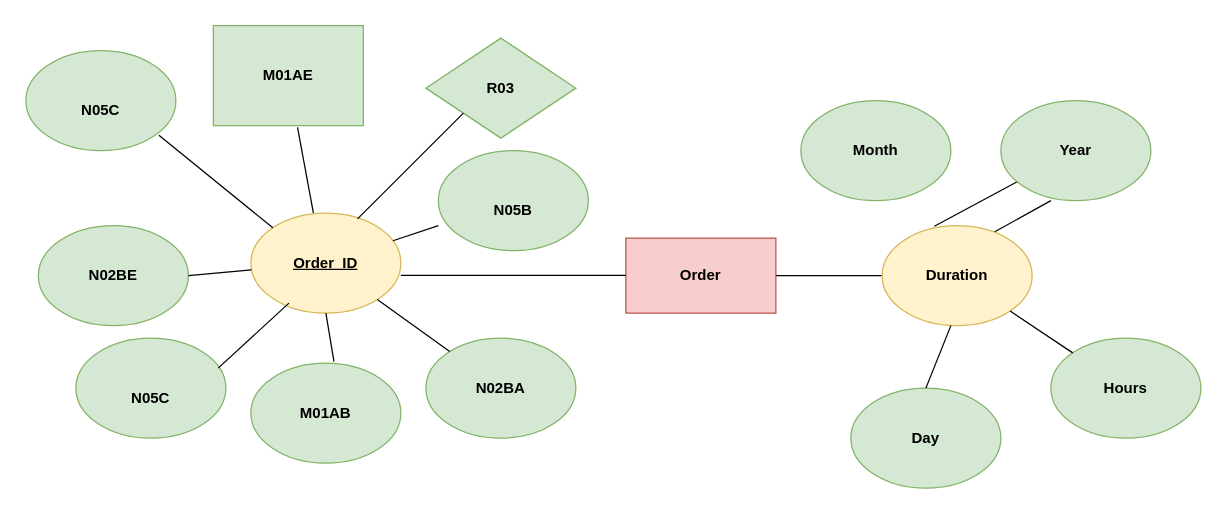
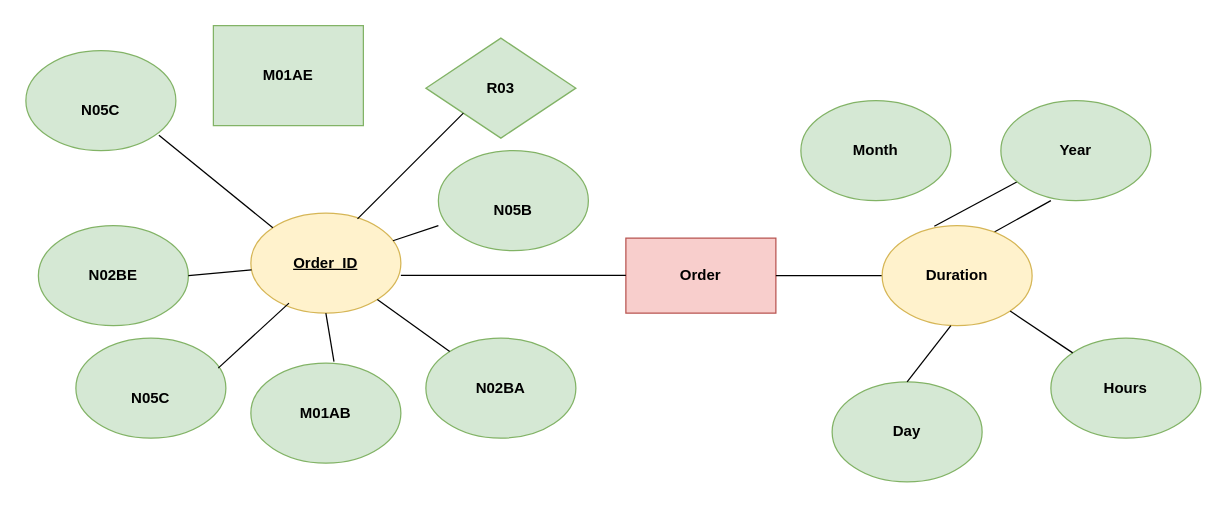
edge "M01AE" -- "Order_ID": removed
node "Day": moved (926, 438) -> (907, 432)
